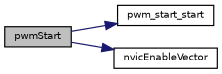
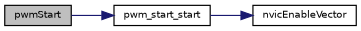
edge "pwmStart" -> "nvicEnableVector": now "pwm_start_start" -> "nvicEnableVector"
